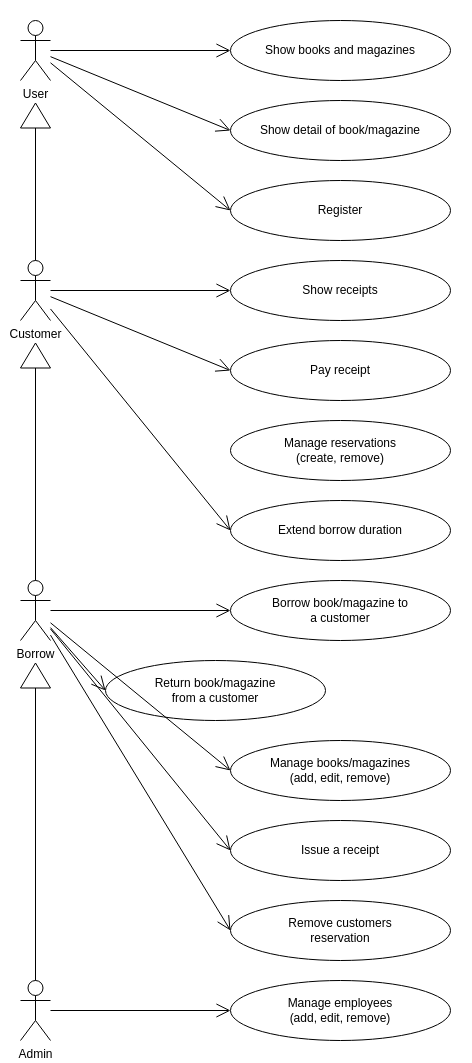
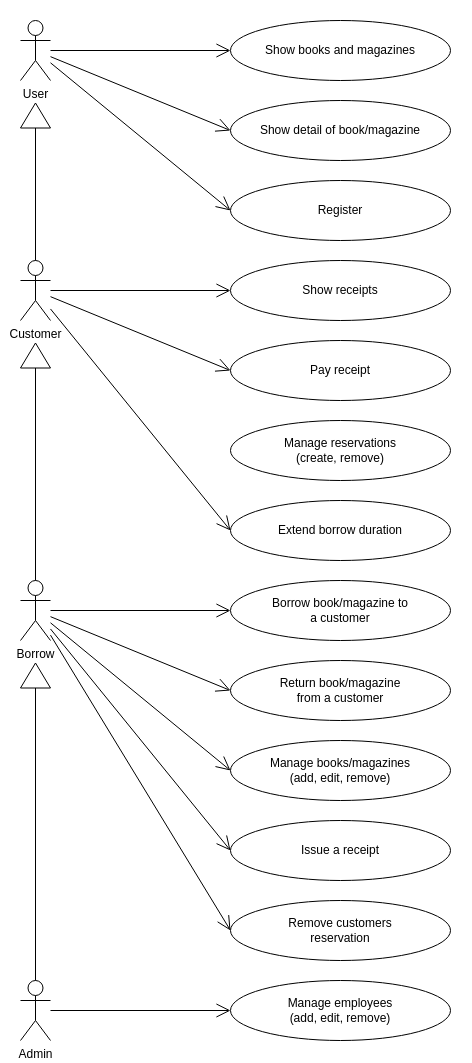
node "Return book/magazine from a customer": moved (216, 691) -> (341, 691)
